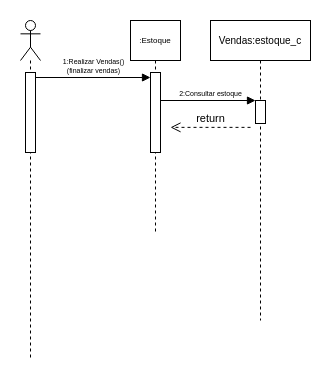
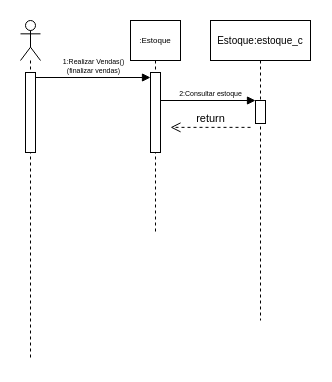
node "Vendas:estoque_c": label "Vendas:estoque_c" -> "Estoque:estoque_c"
